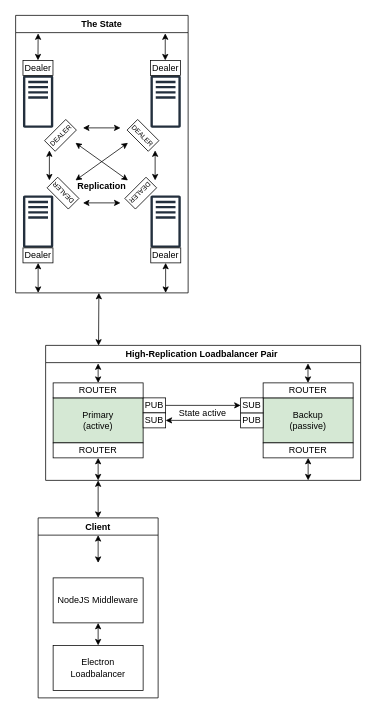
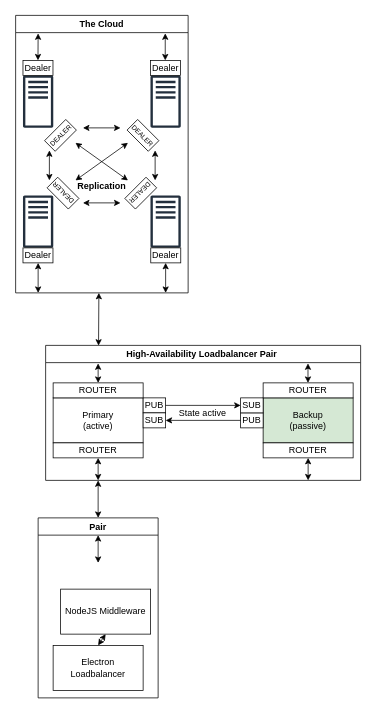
node "The State": label "The State" -> "The Cloud"
node "High-Replication Loadbalancer Pair": label "High-Replication Loadbalancer Pair" -> "High-Availability Loadbalancer Pair"
node "Primary (active)": fillcolor #d5e8d4 -> #ffffff
node "Client": label "Client" -> "Pair"
node "NodeJS Middleware": moved (98, 600) -> (105, 612)
